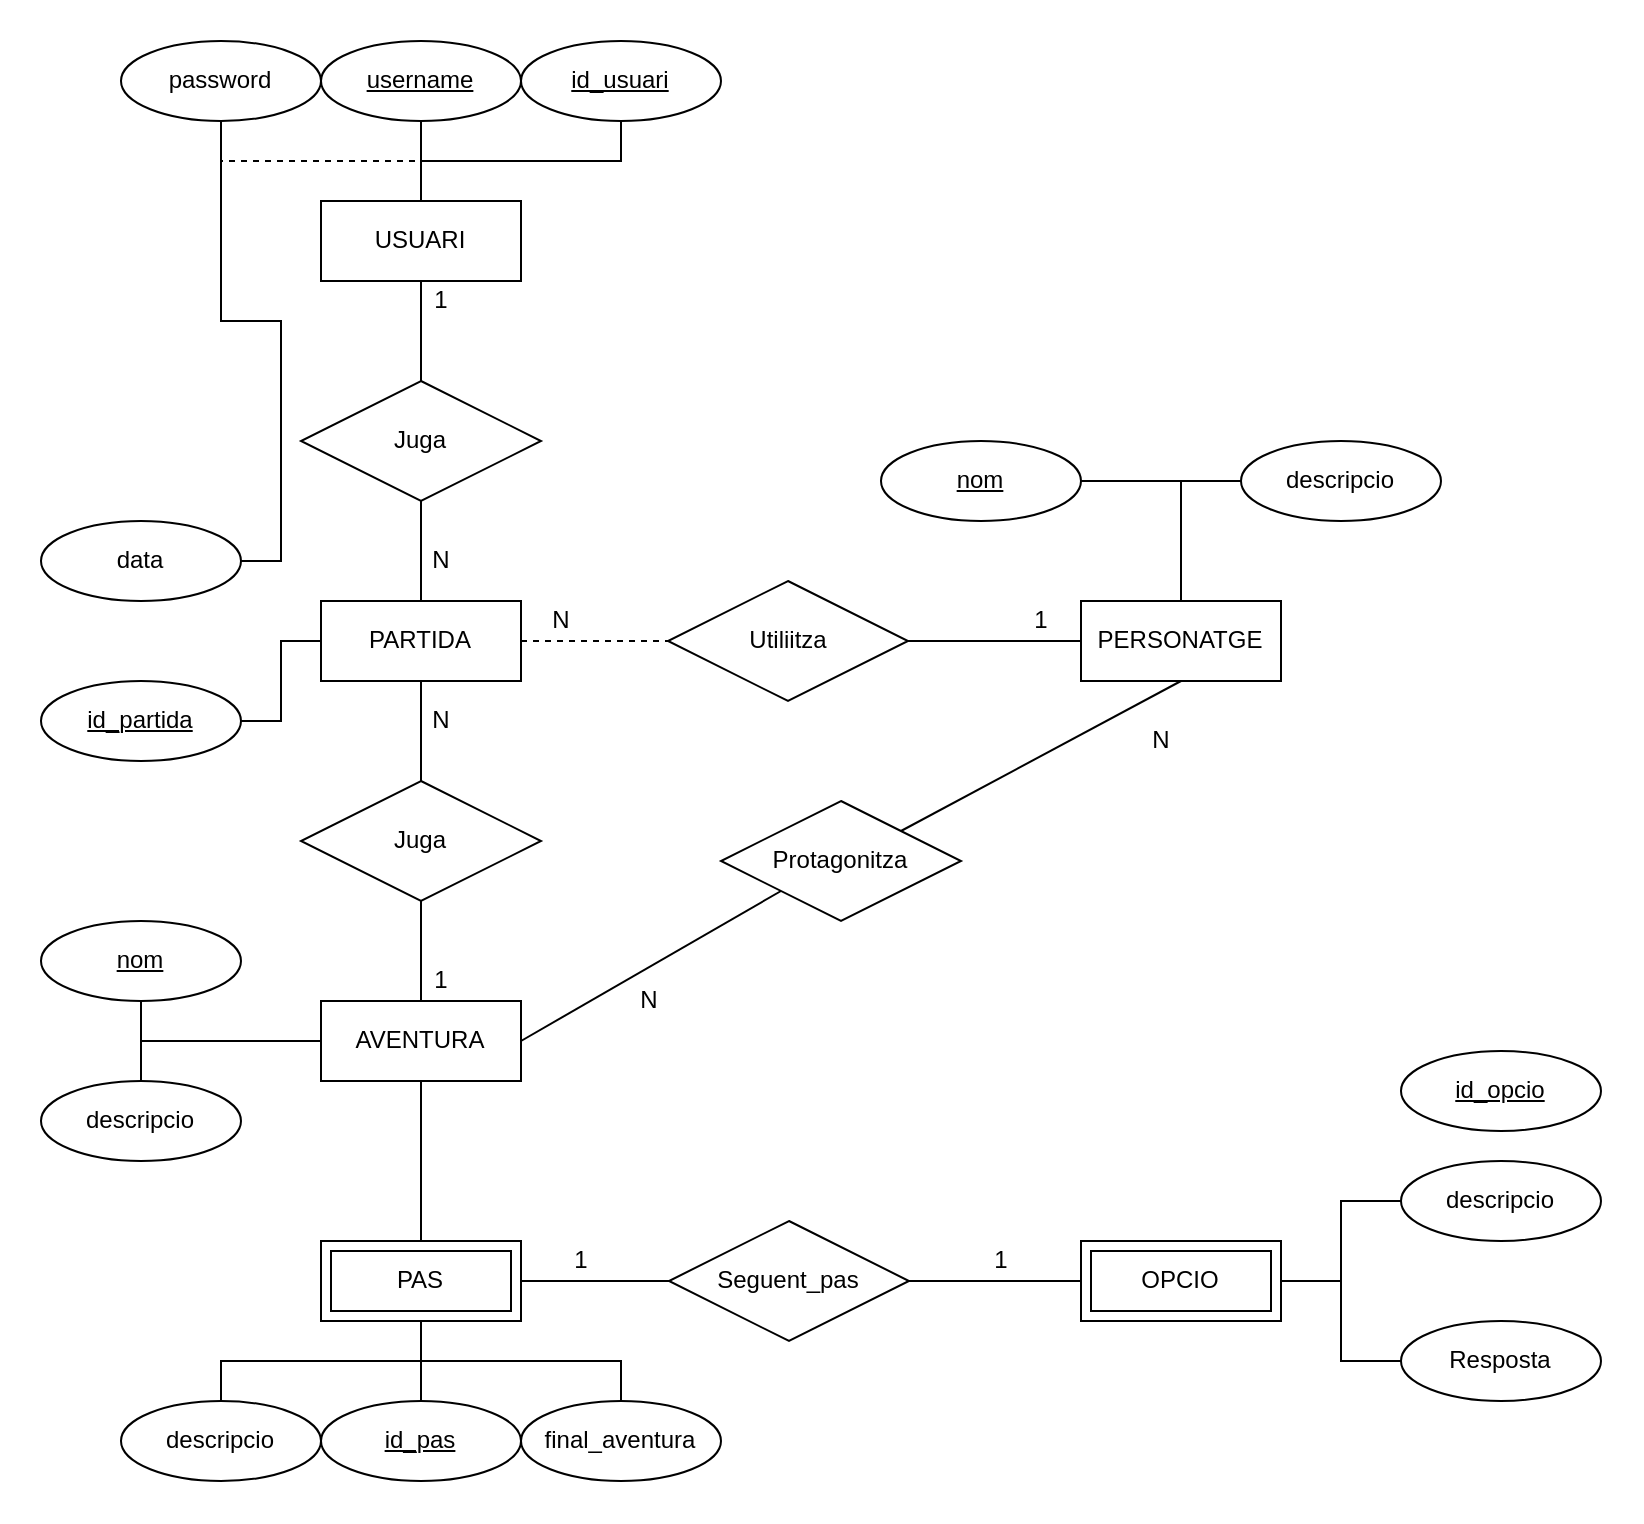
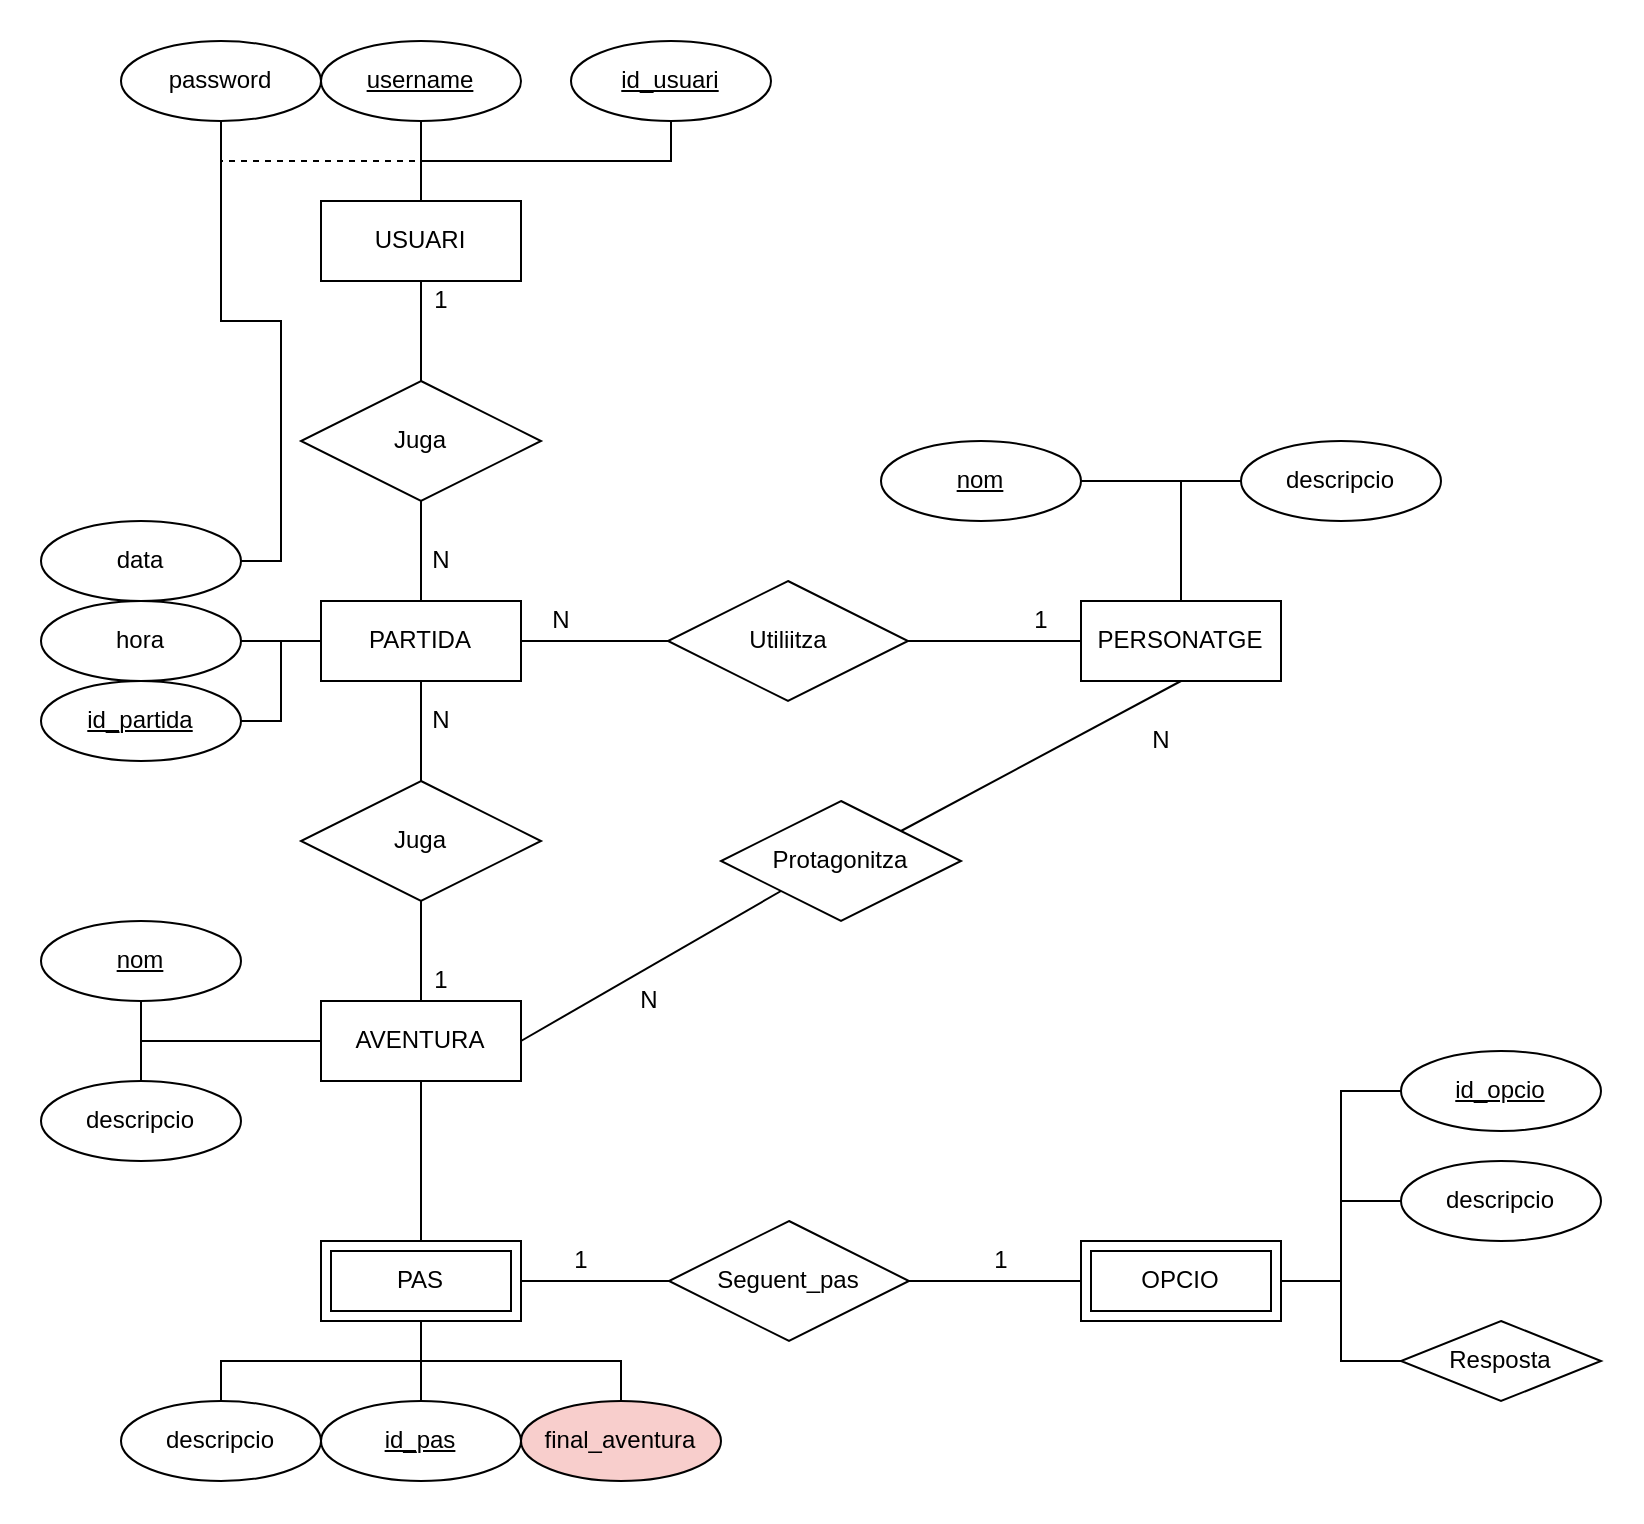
node "id_usuari": moved (621, 81) -> (671, 81)
node "hora": added
edge "hora" -- "PARTIDA": added
edge "PARTIDA" -- "Utiliitza": style dashed -> solid
edge "id_opcio" -- "OPCIO": added
node "Resposta": shape ellipse -> diamond
node "final_aventura": fillcolor #ffffff -> #f8cecc
